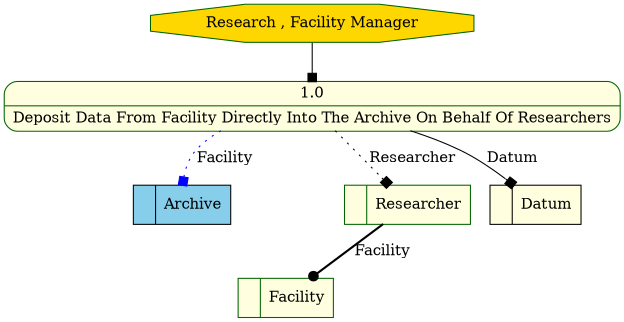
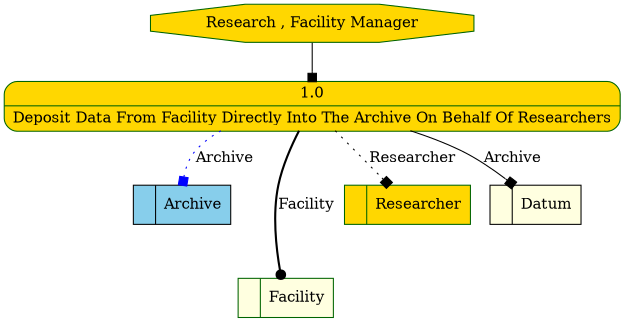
node "1.0": fillcolor lightyellow -> gold
edge "1.0" -> "Archive": label "Facility" -> "Archive"
edge "1.0" -> "Datum": label "Datum" -> "Archive"
node "Researcher": fillcolor lightyellow -> gold
edge "Researcher" -> "Facility": now "1.0" -> "Facility"
